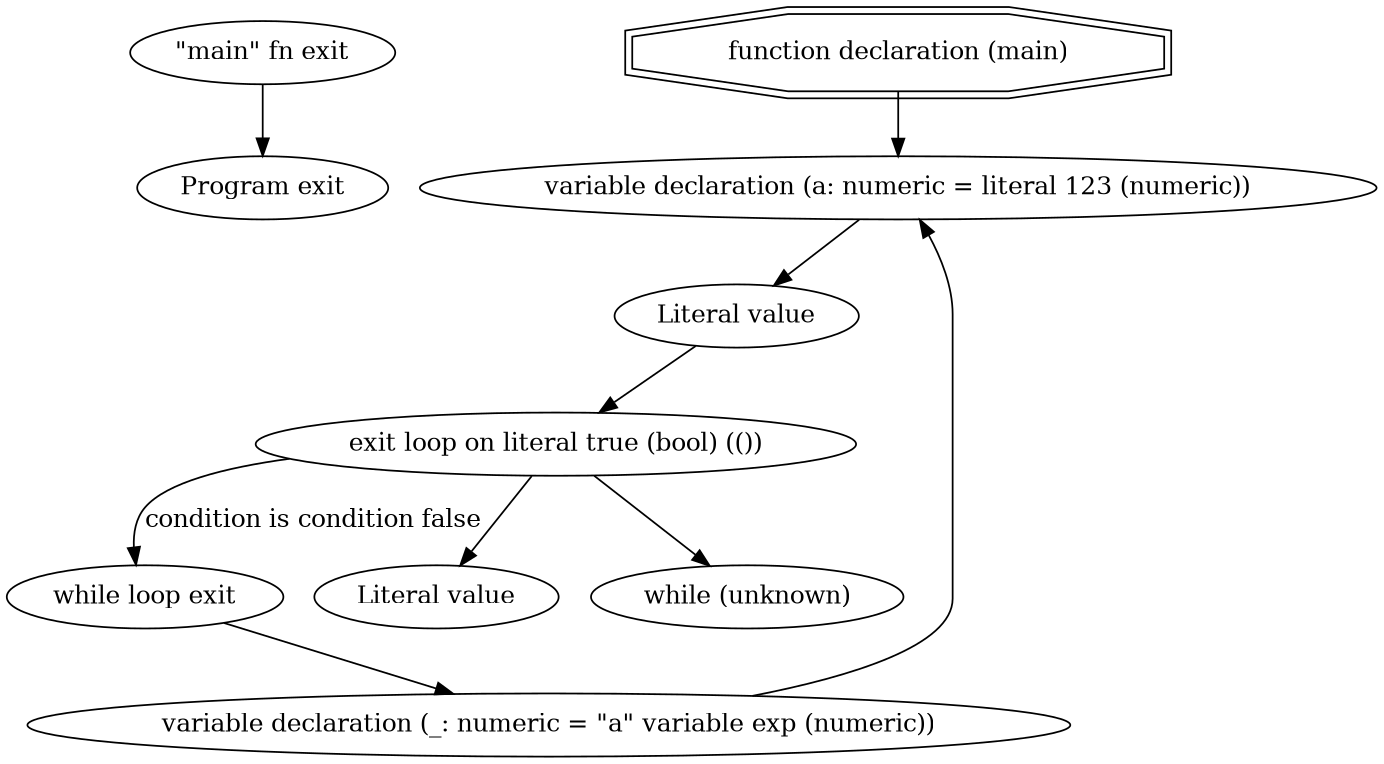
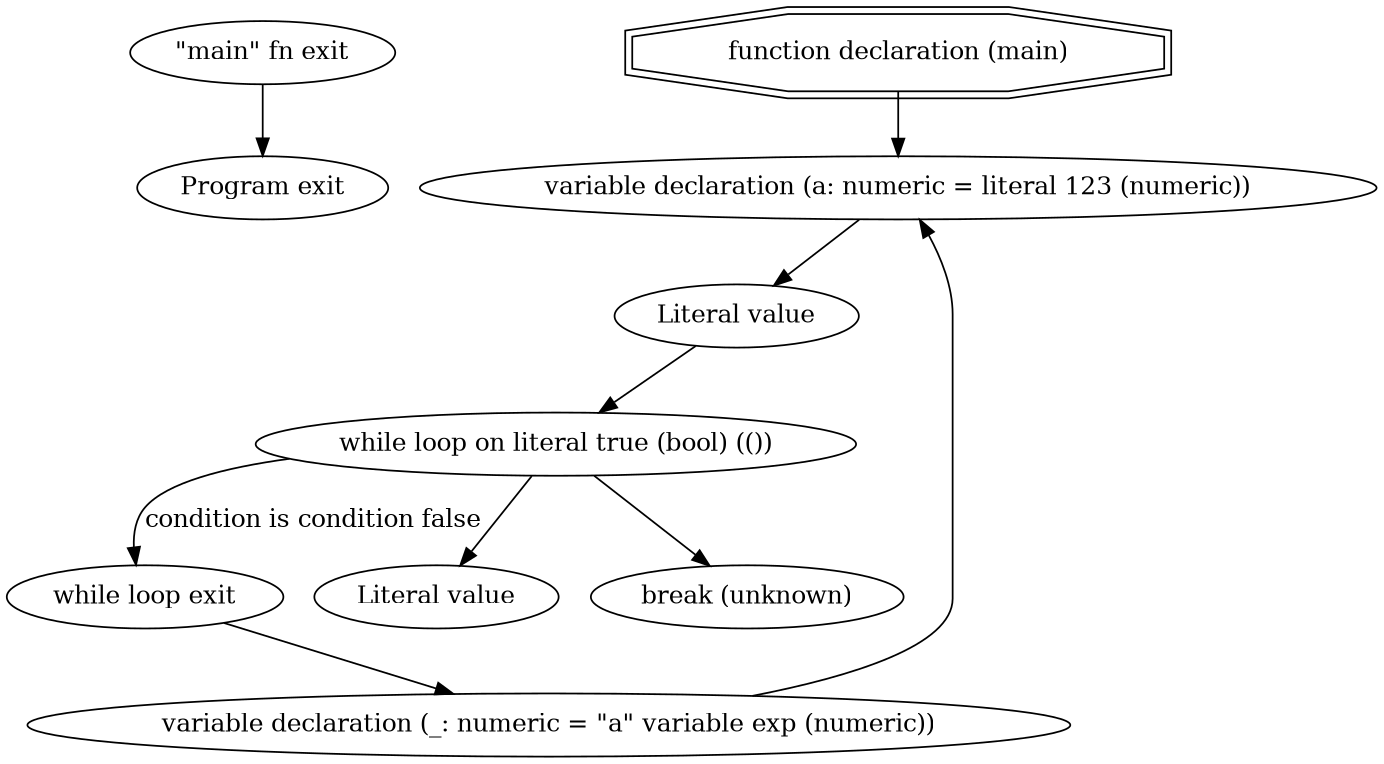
node "exit loop on literal true (bool) (())": label "exit loop on literal true (bool) (())" -> "while loop on literal true (bool) (())"
node "while (unknown)": label "while (unknown)" -> "break (unknown)"
